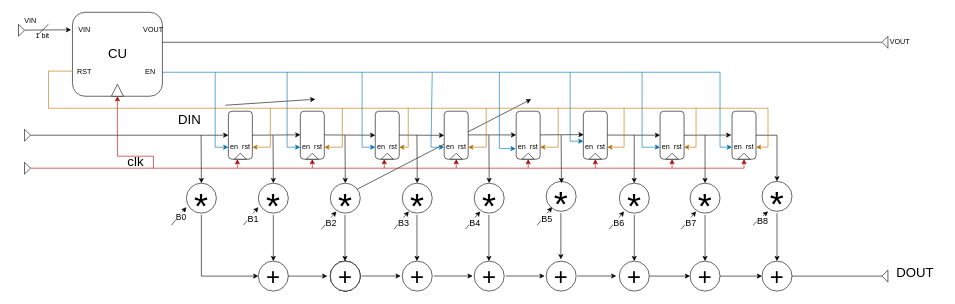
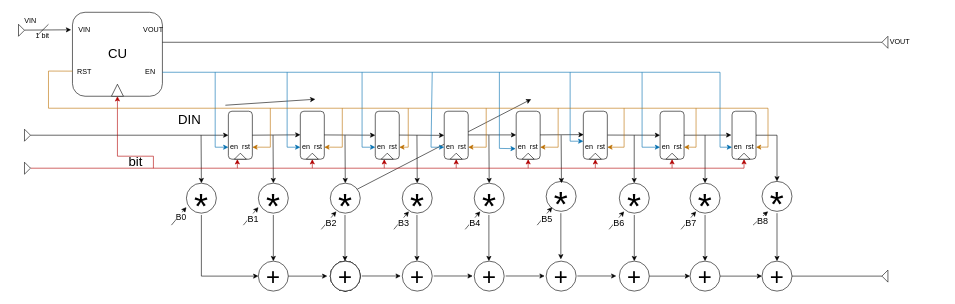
node "clk": label "clk" -> "bit"
node "DOUT": removed
